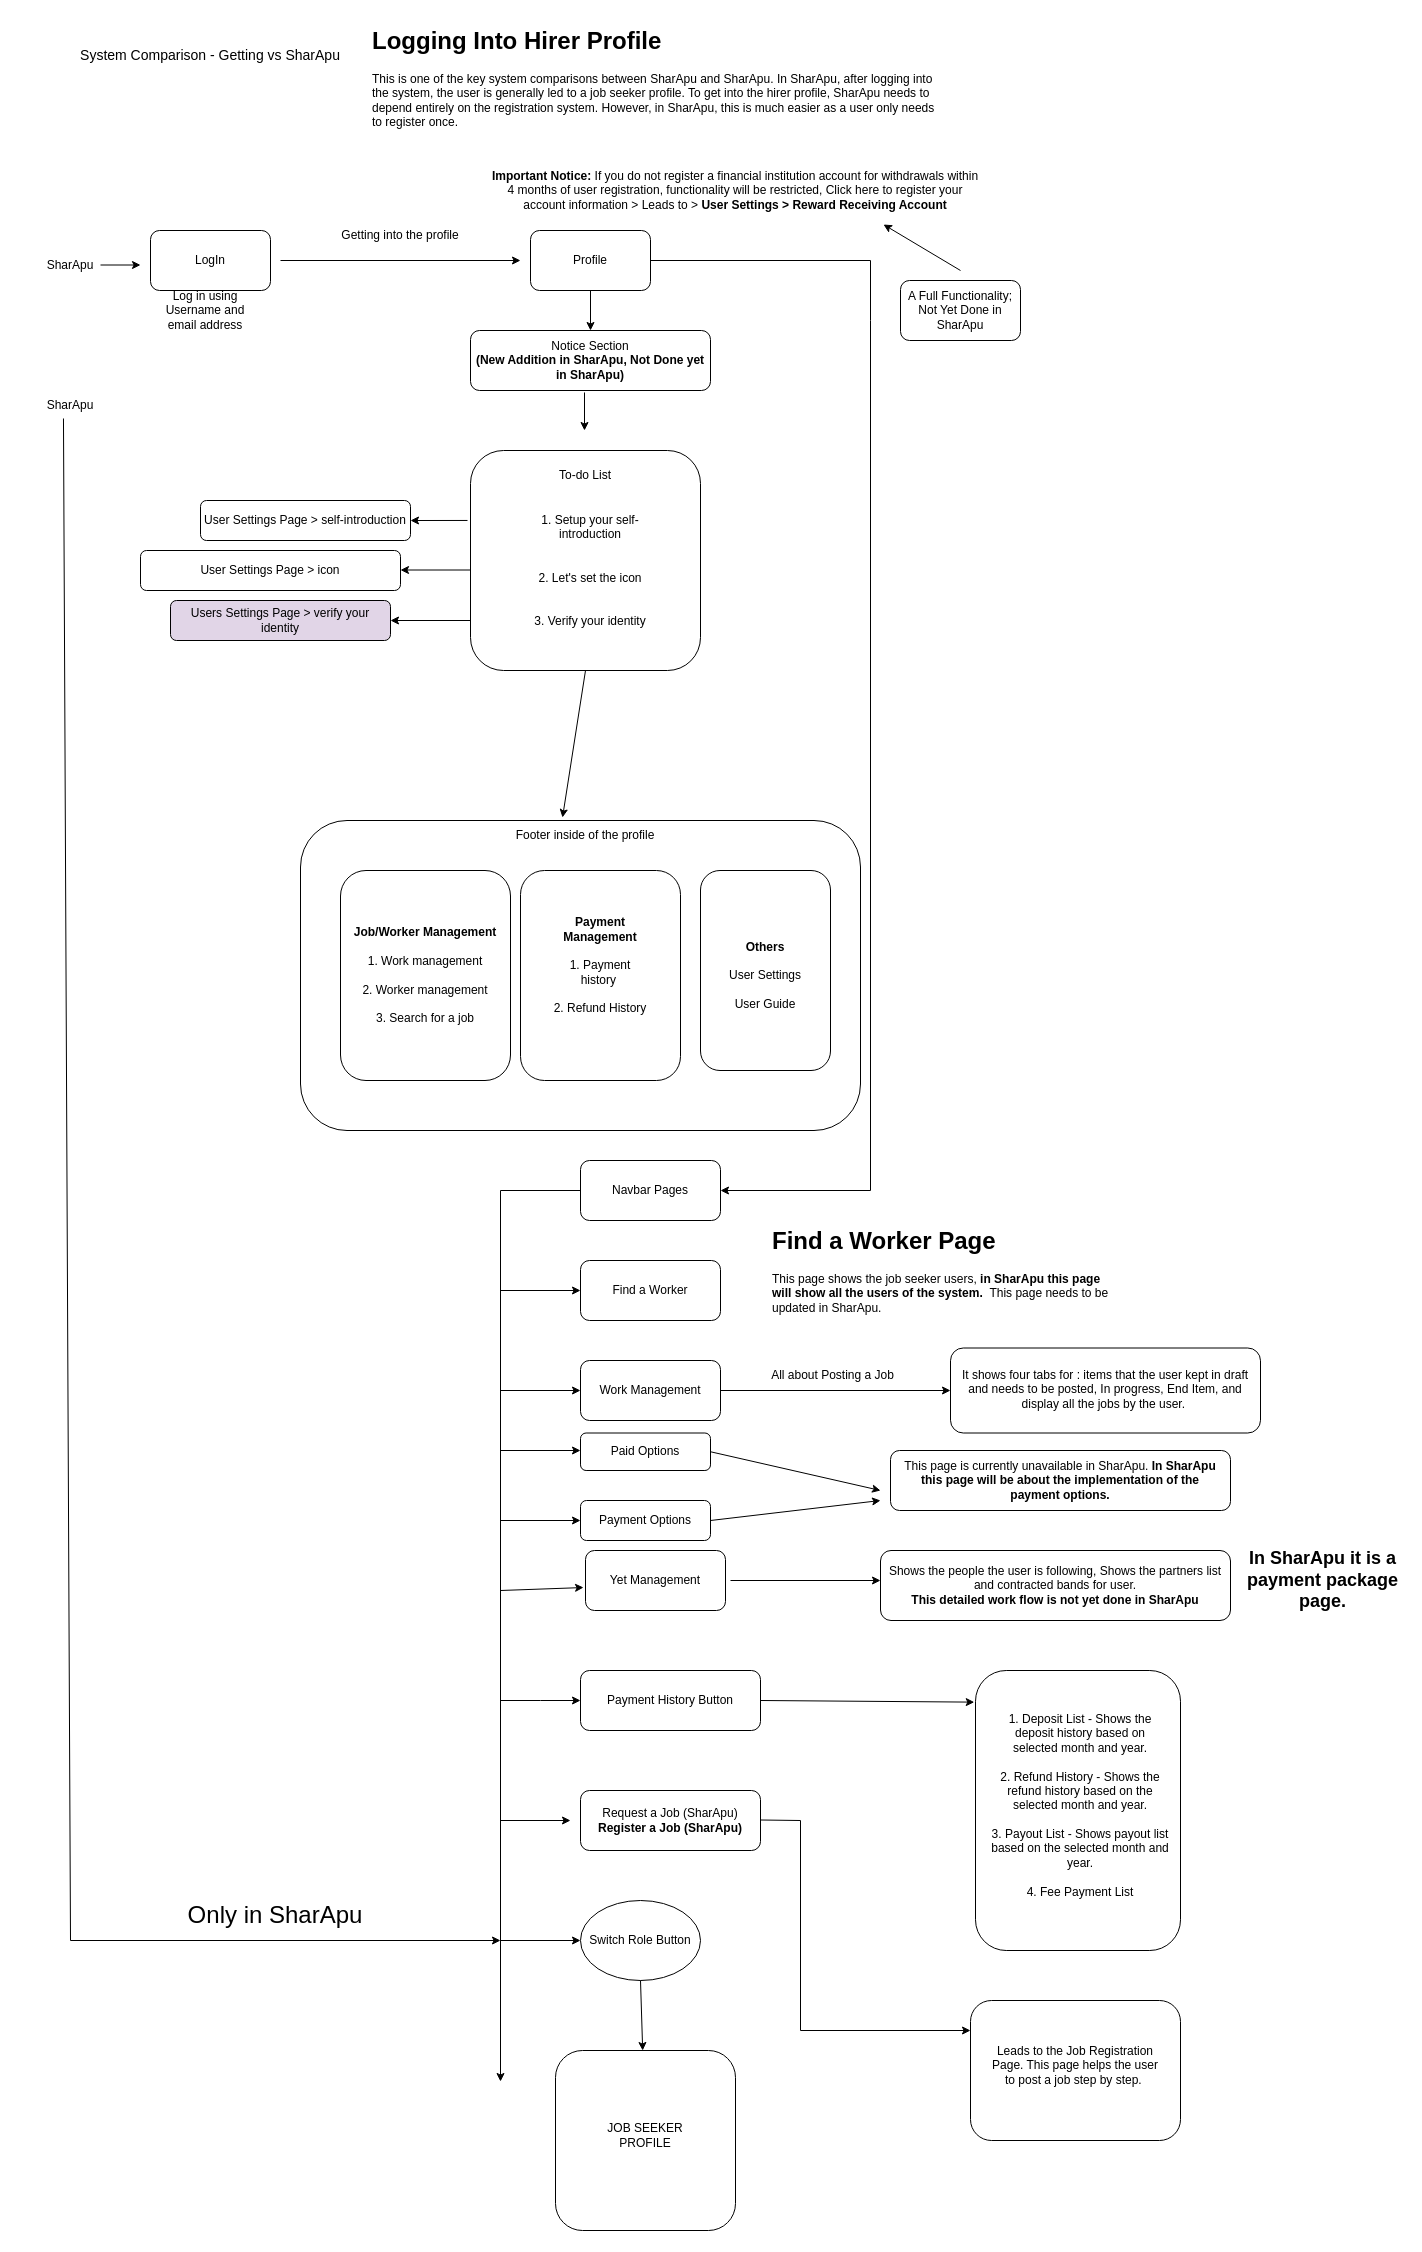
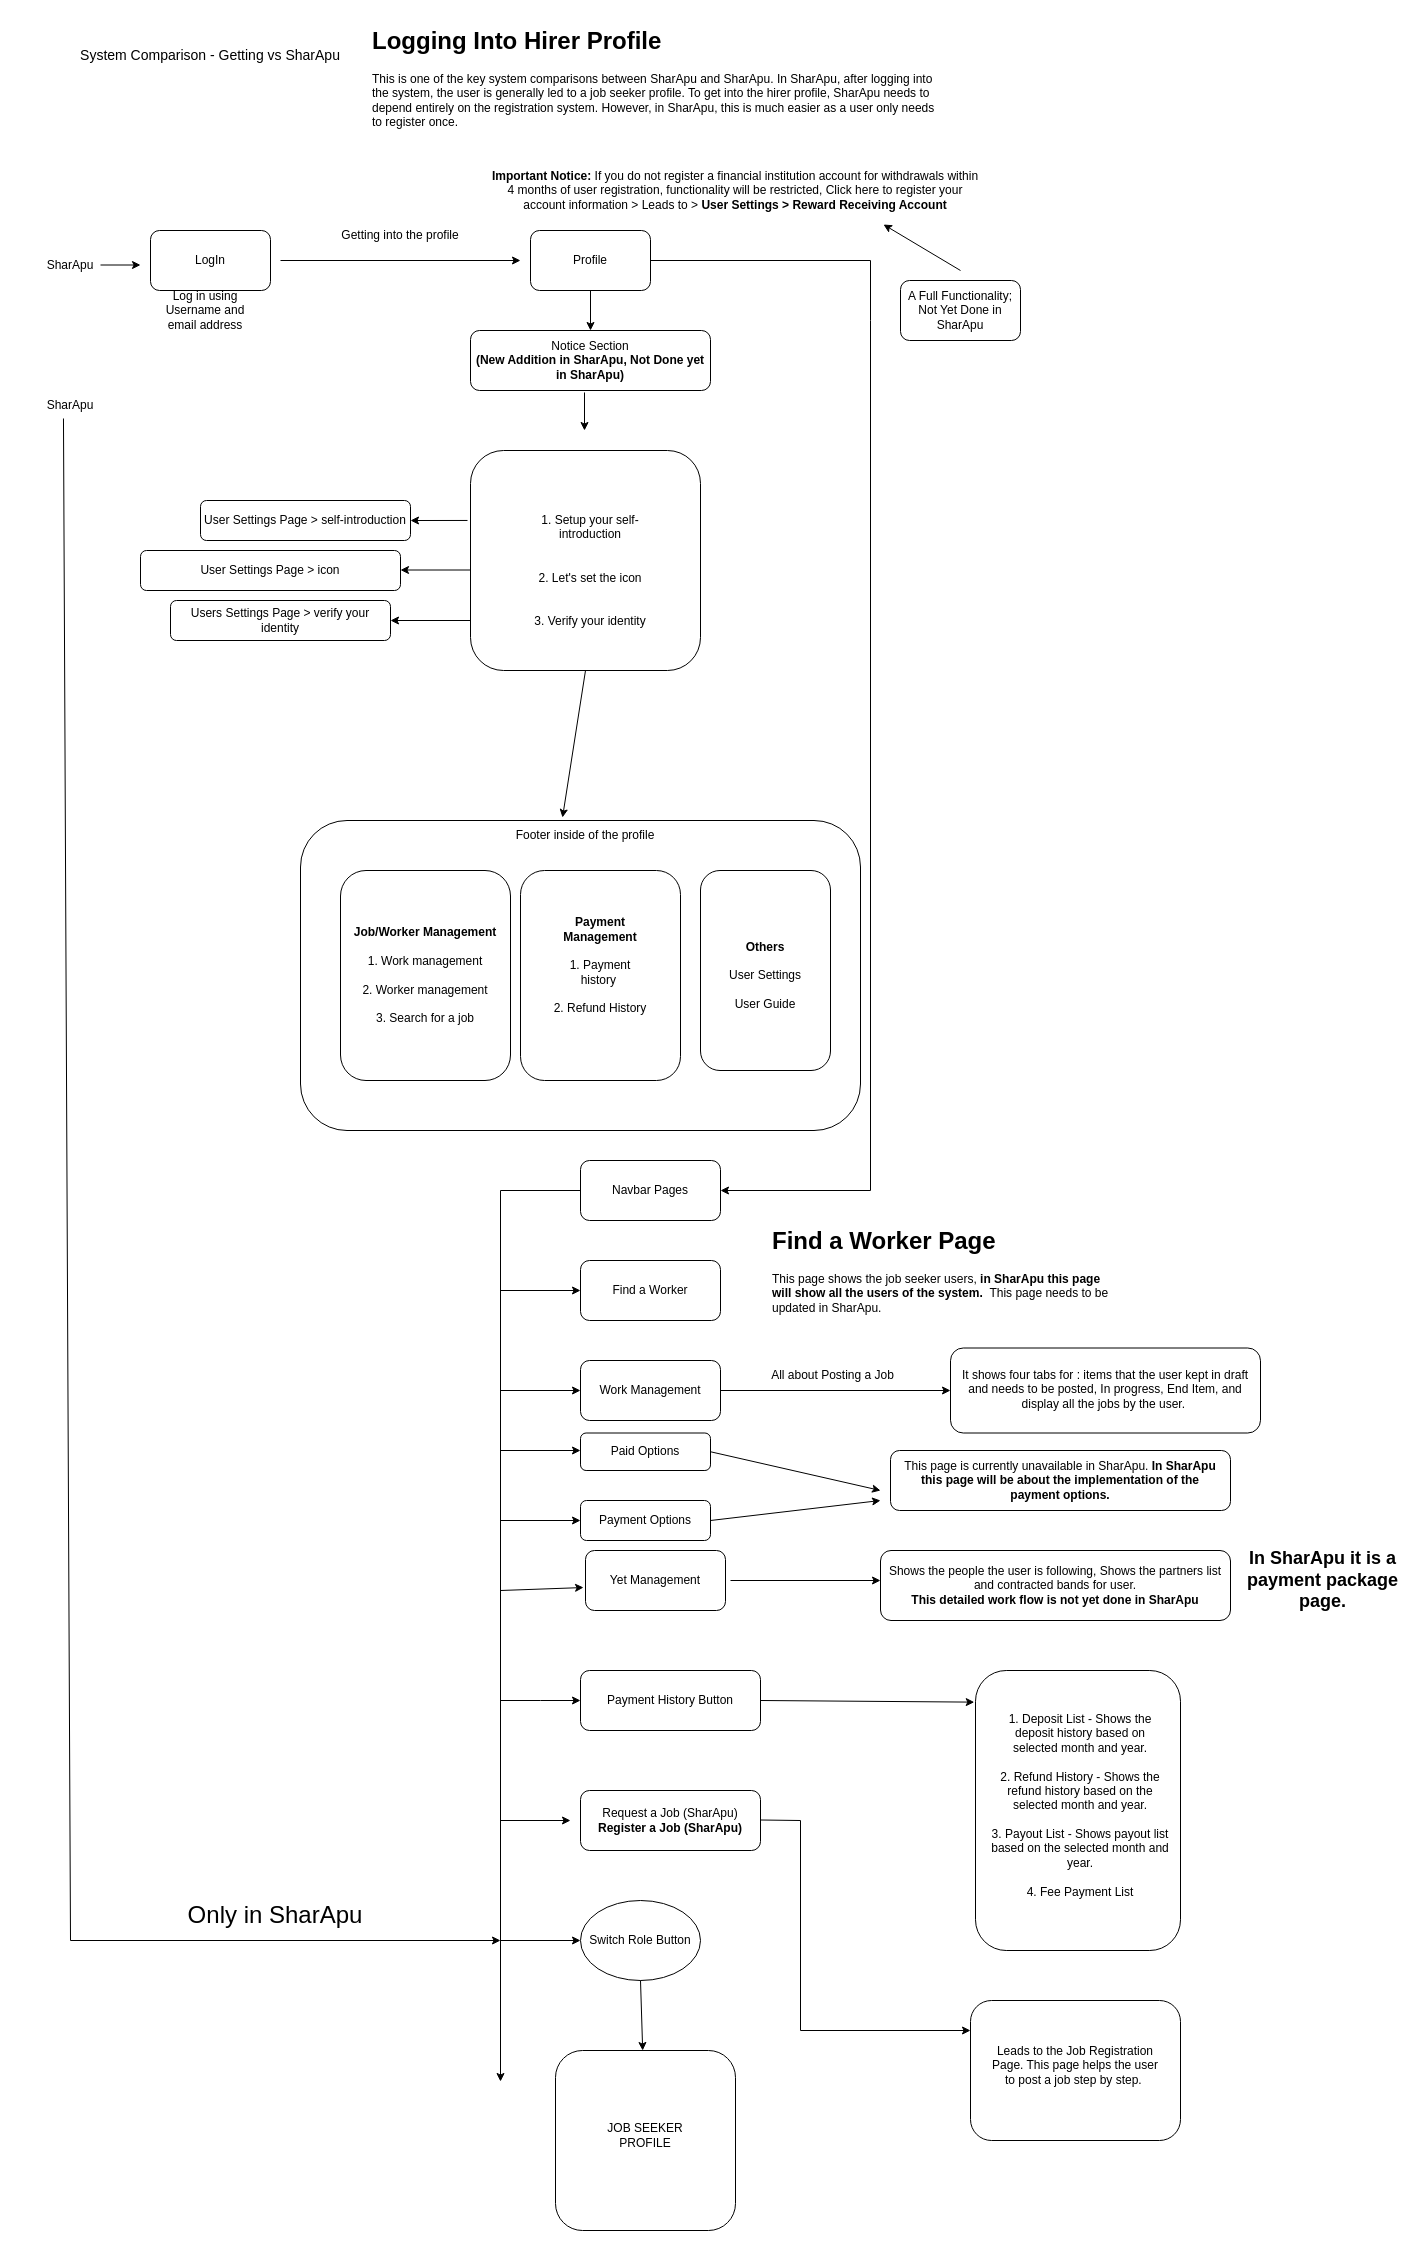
node "To-do List": removed
node "Users Settings Page > verify your identity": fillcolor #e1d5e7 -> #ffffff
